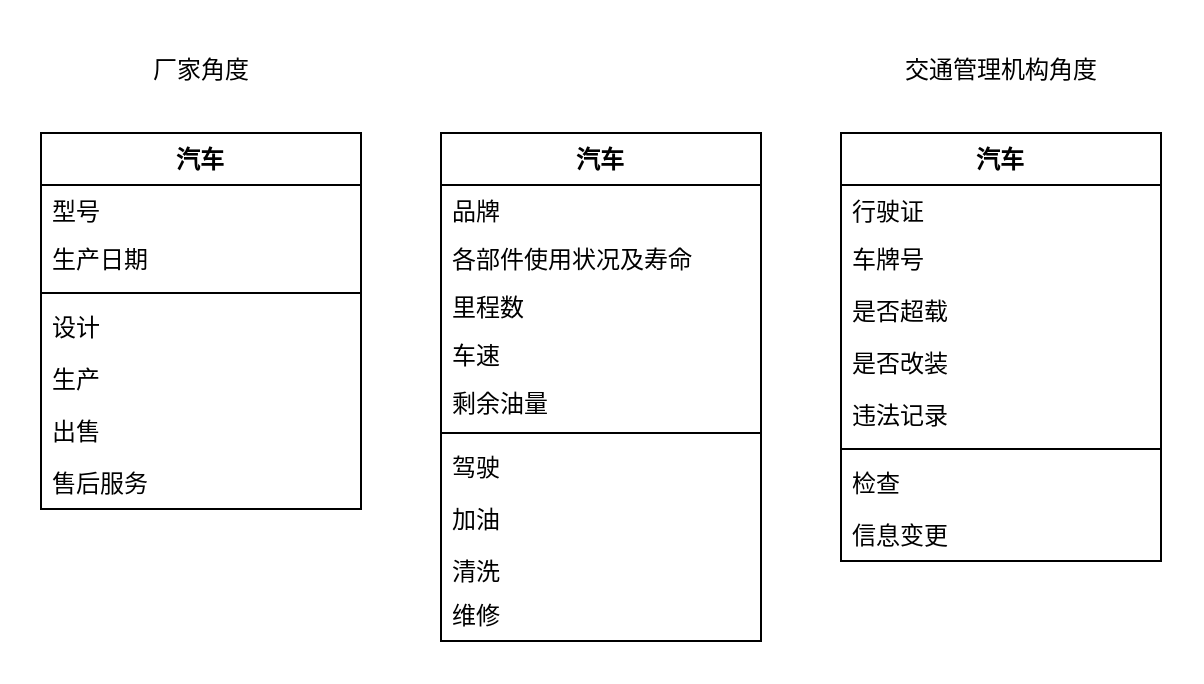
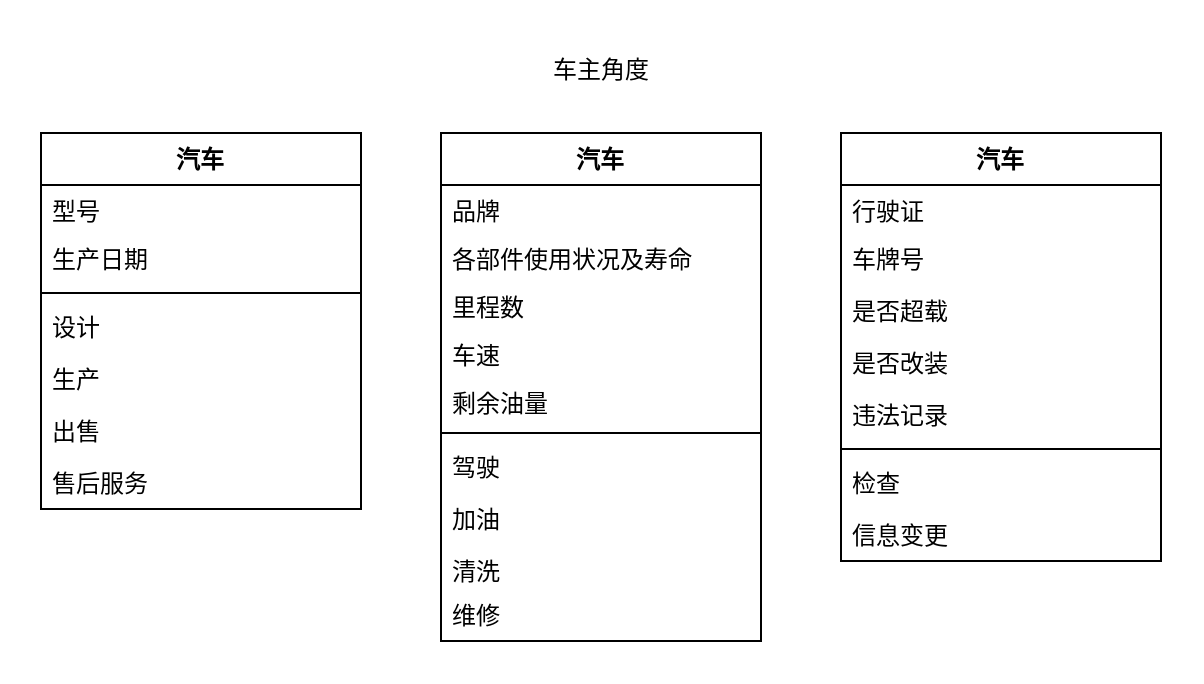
node "厂家角度": removed
node "车主角度": added
node "交通管理机构角度": removed
